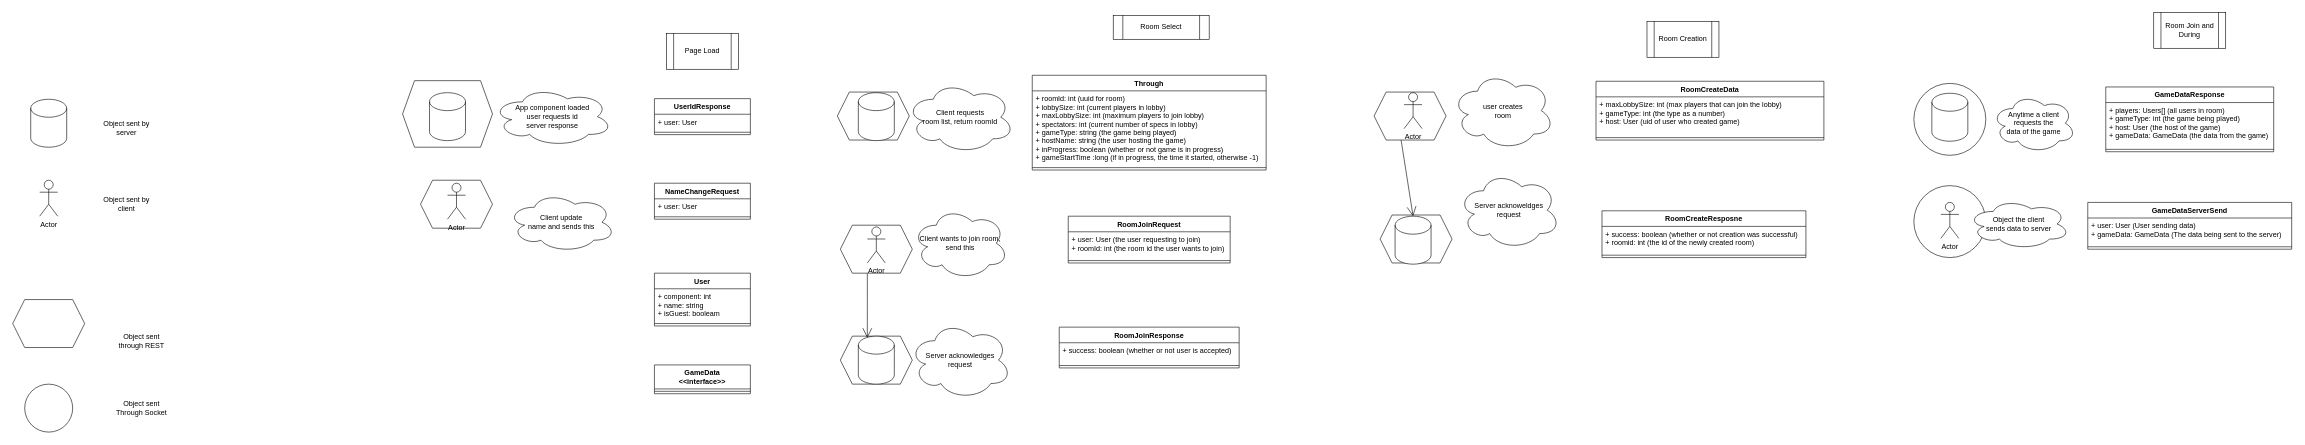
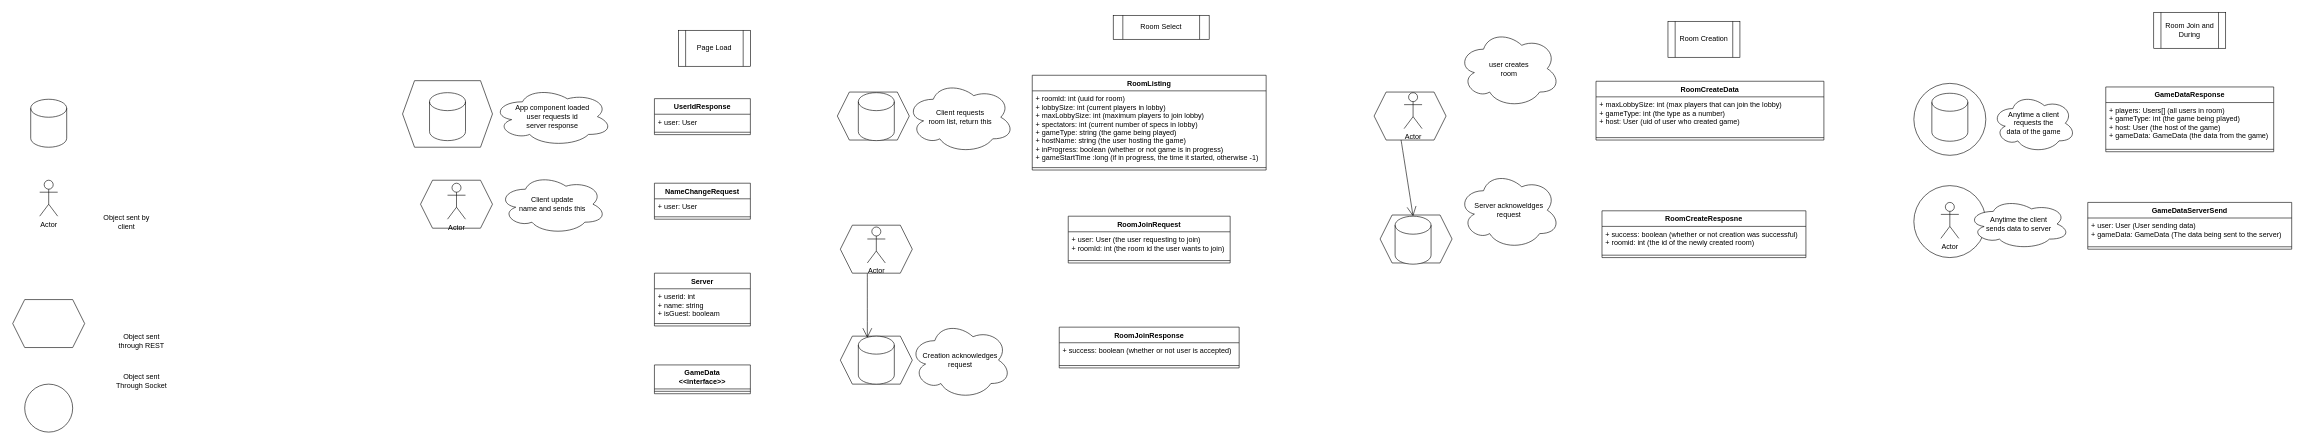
node "Room Creation": moved (1683, 39) -> (1704, 39)
node "Page Load": moved (702, 51) -> (714, 48)
node "Through": label "Through" -> "RoomListing"
node "user creates room": moved (1503, 111) -> (1509, 69)
node "Client requests room list, return roomId": label "Client requests room list, return roomId" -> "Client requests room list, return this"
node "Object sent by server": removed
node "Object sent by client": moved (126, 204) -> (126, 222)
node "Client update name and sends this": moved (561, 222) -> (552, 204)
node "Object the client sends data to server": label "Object the client sends data to server" -> "Anytime the client sends data to server"
node "Client wants to join room, send this": removed
node "User": label "User" -> "Server"
node "+ component: int + name: string + isGuest: booleam": label "+ component: int + name: string + isGuest: booleam" -> "+ userid: int + name: string + isGuest: booleam"
node "Server acknowledges request": label "Server acknowledges request" -> "Creation acknowledges request"
node "Object sent Through Socket": moved (141, 408) -> (141, 381)
